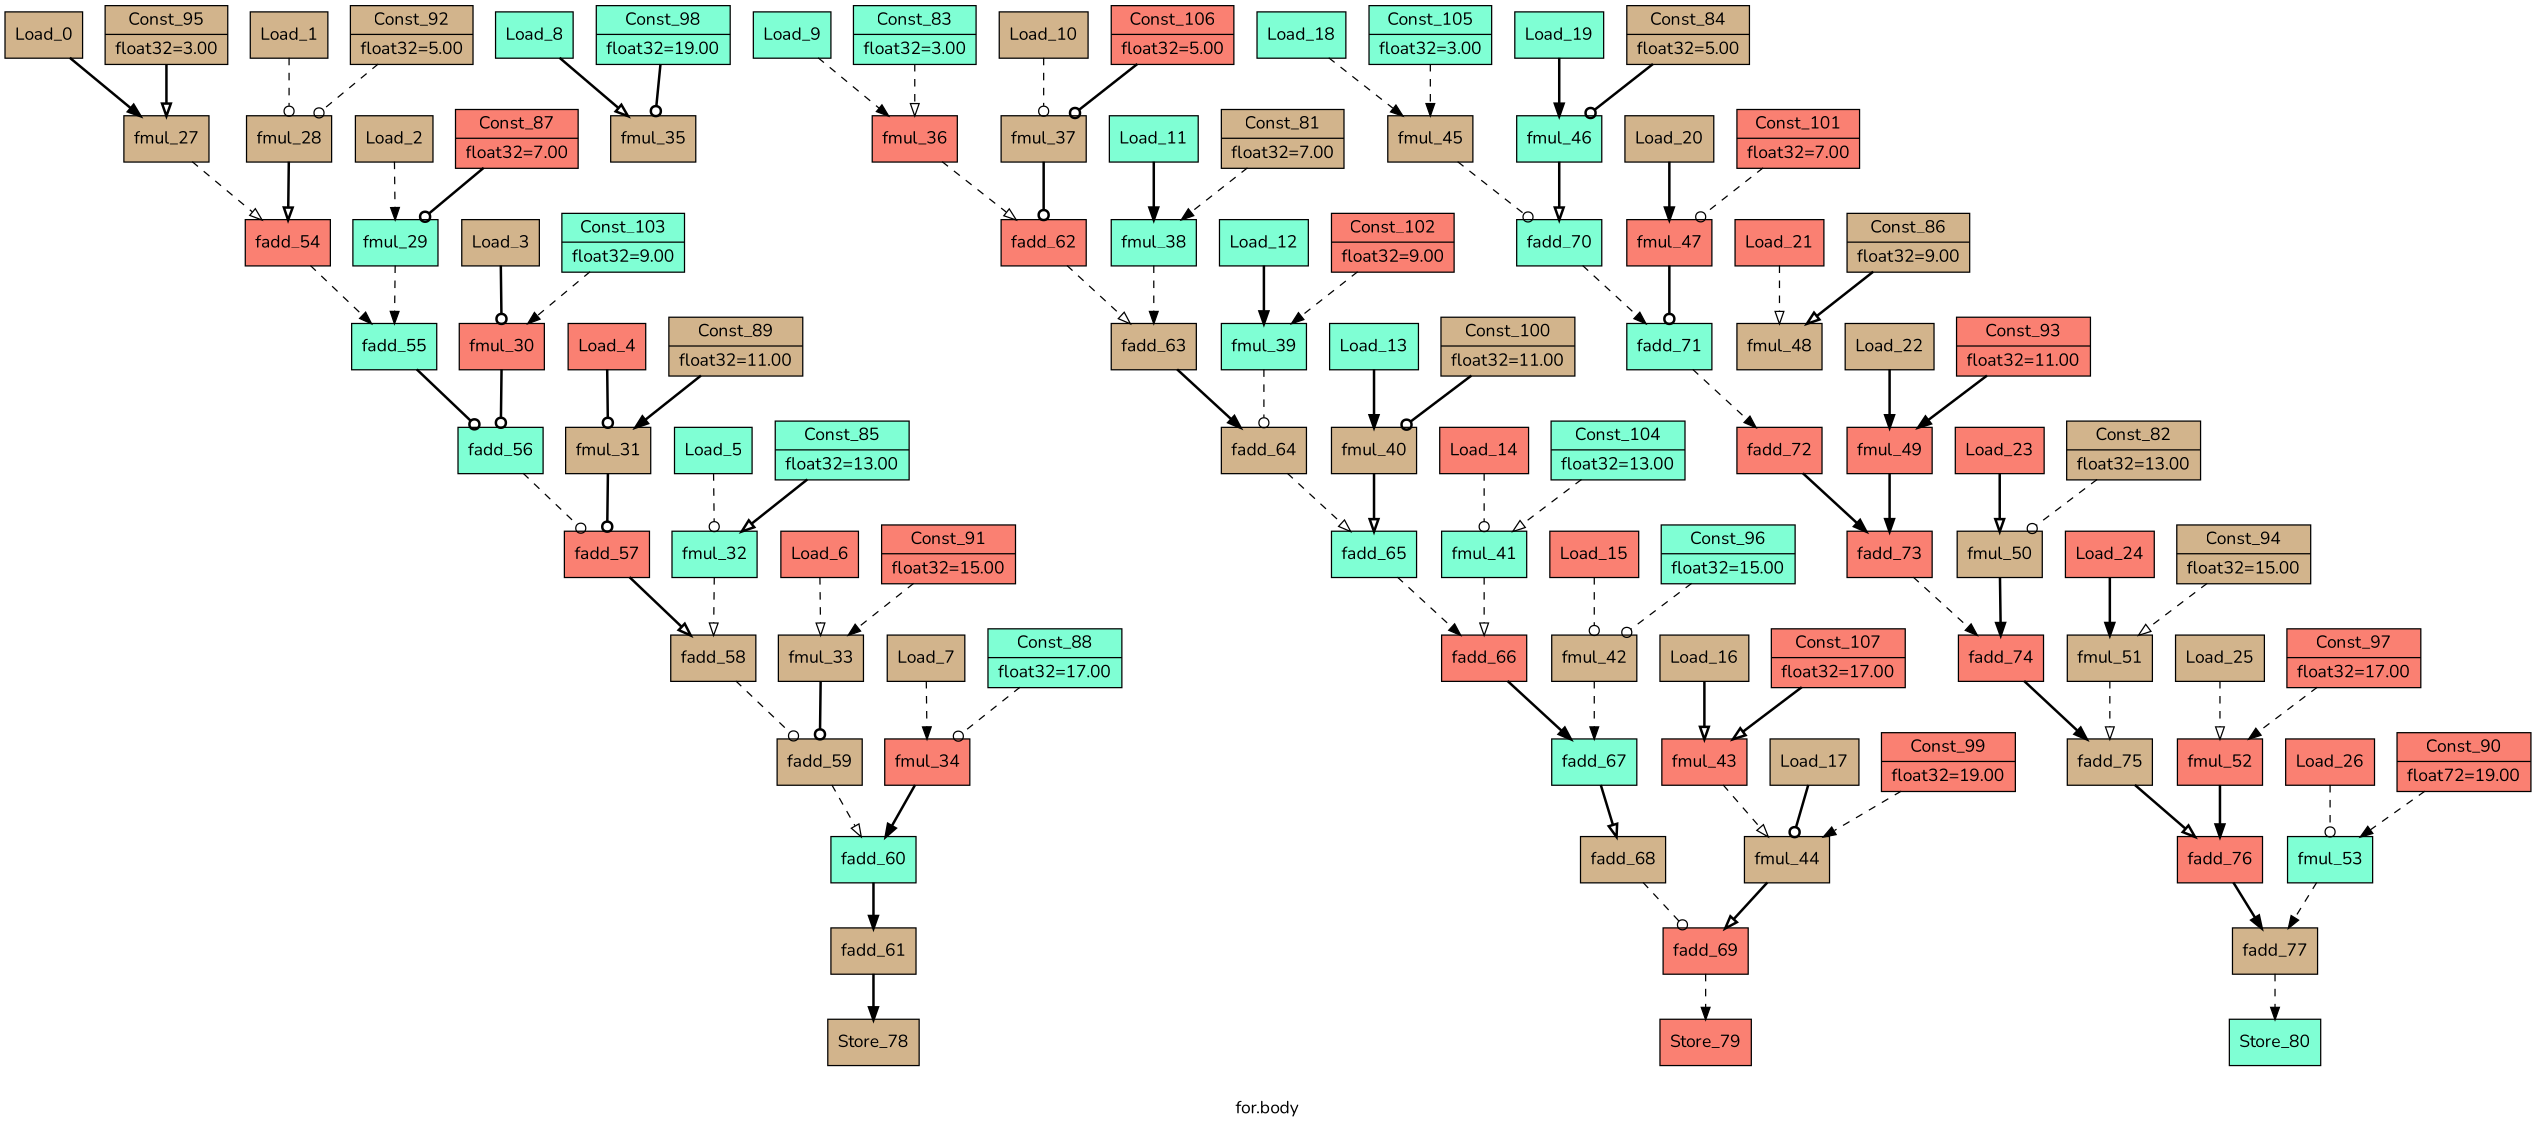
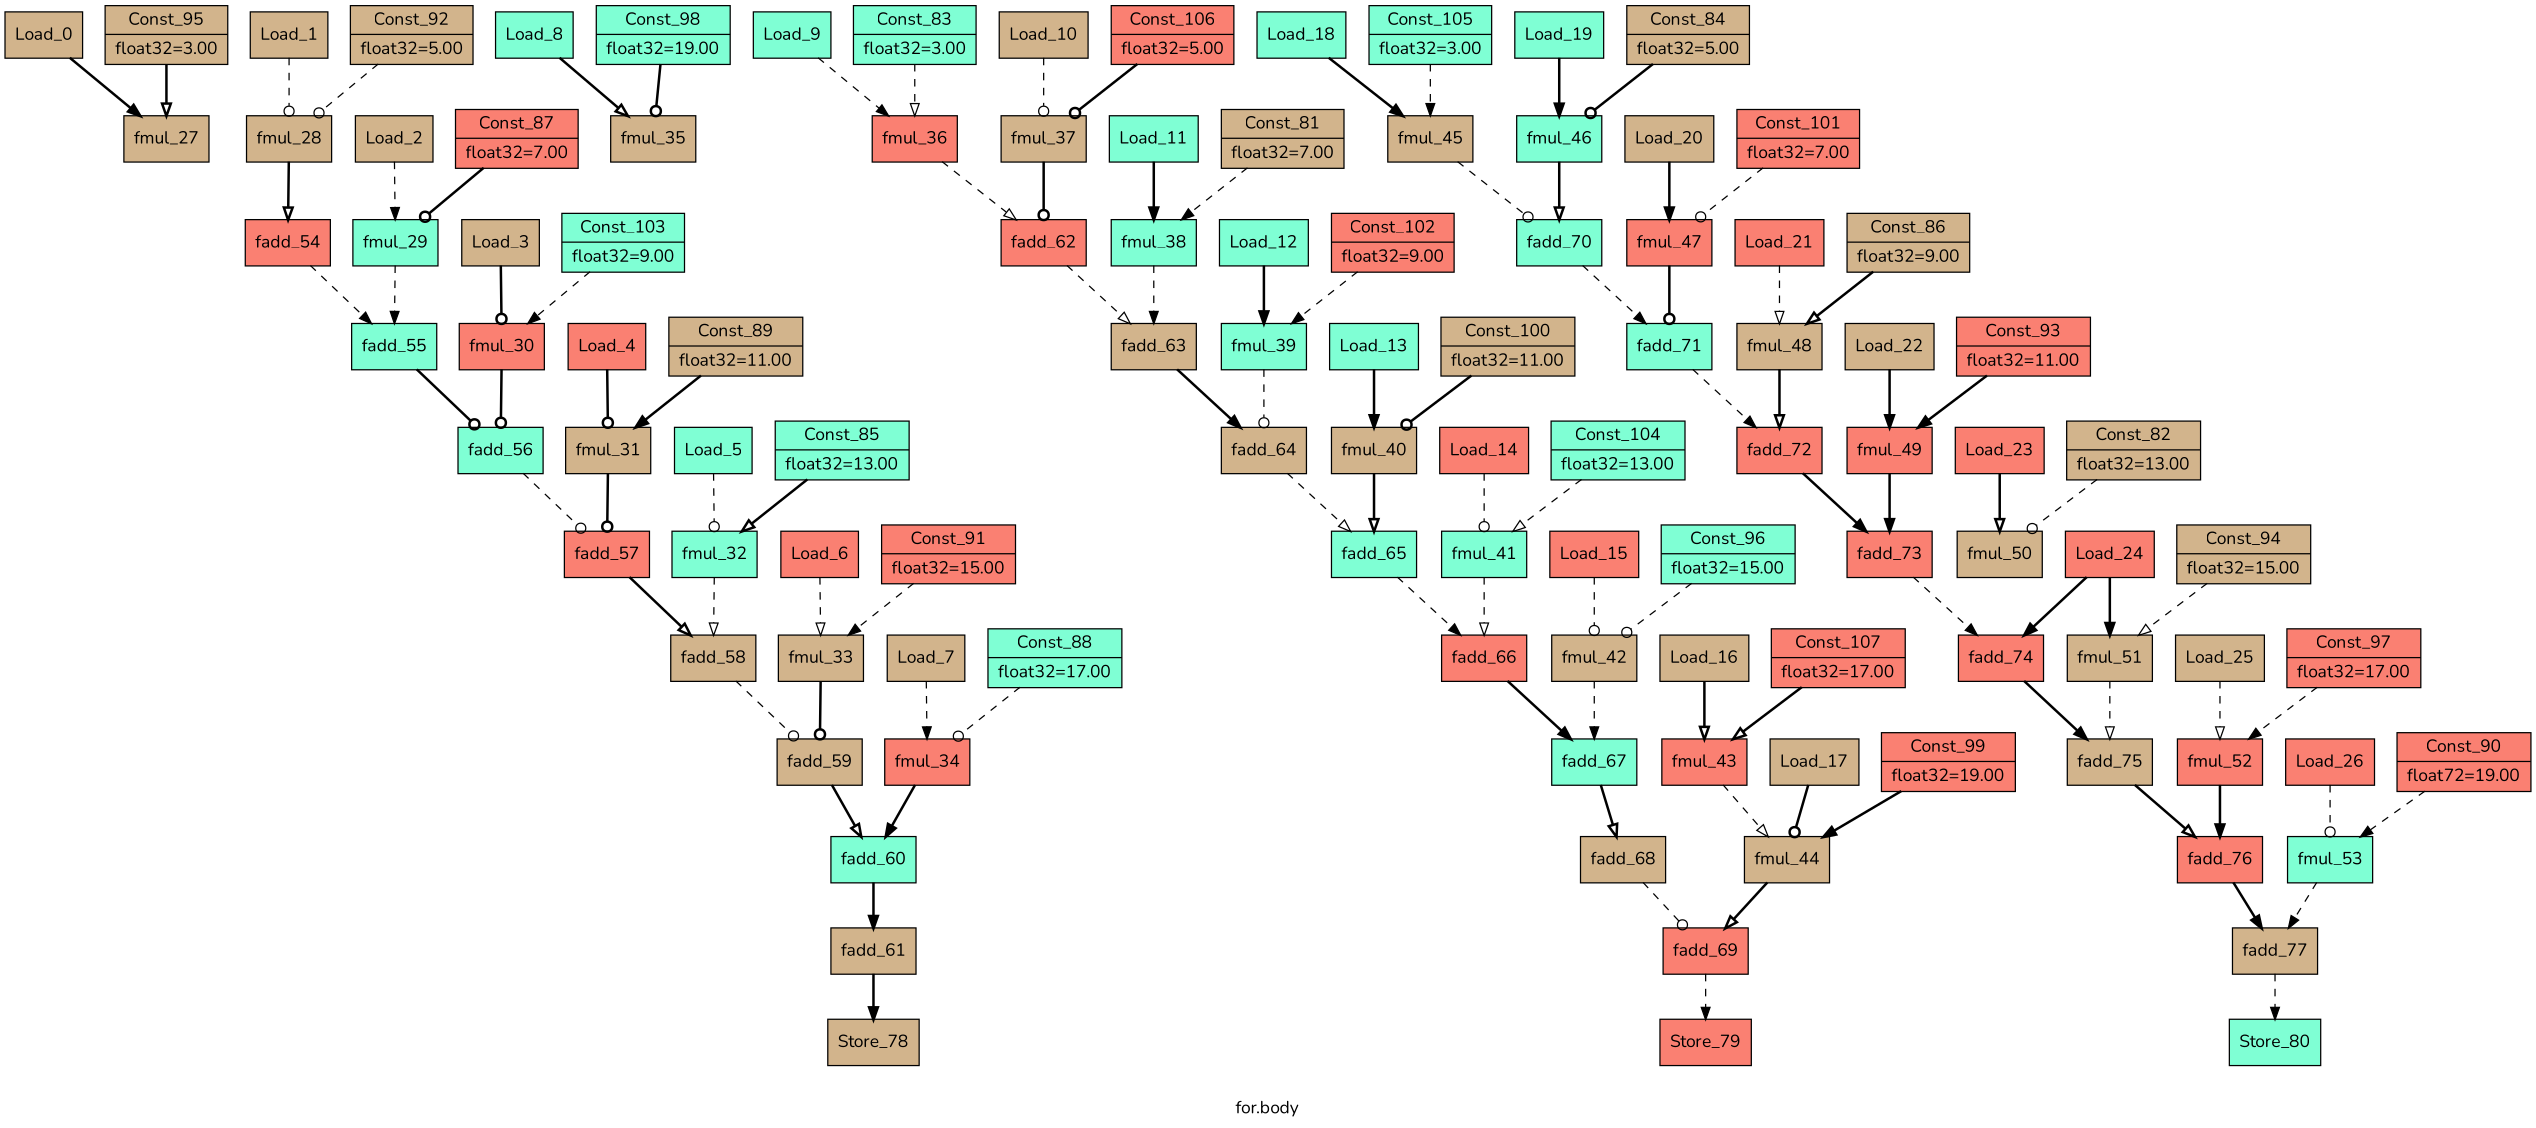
edge "Load_18" -> "fmul_45": style dashed -> bold
edge "fmul_27" -> "fadd_54": removed
edge "fmul_48" -> "fadd_72": added
edge "fmul_50" -> "fadd_74": now "Load_24" -> "fadd_74"
edge "fadd_59" -> "fadd_60": style dashed -> bold
edge "Const_99" -> "fmul_44": style dashed -> bold
